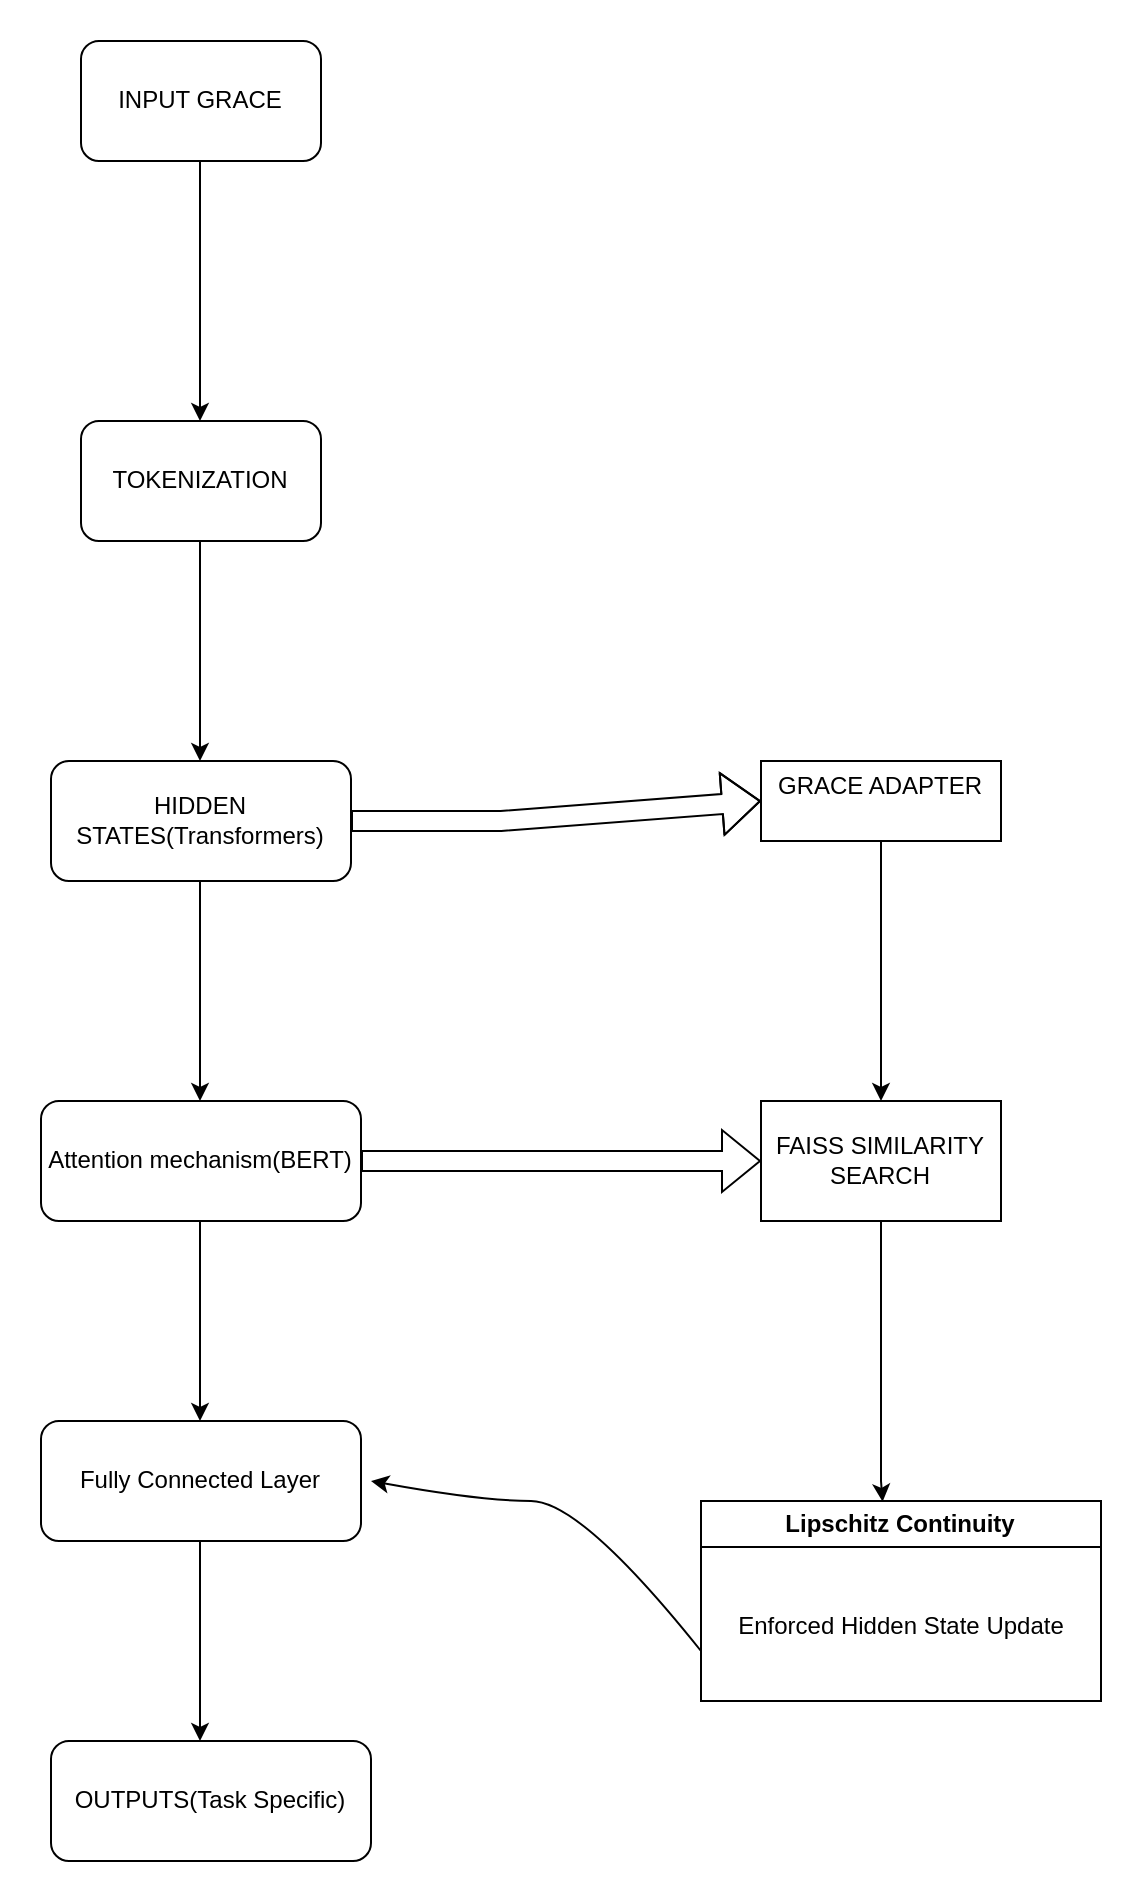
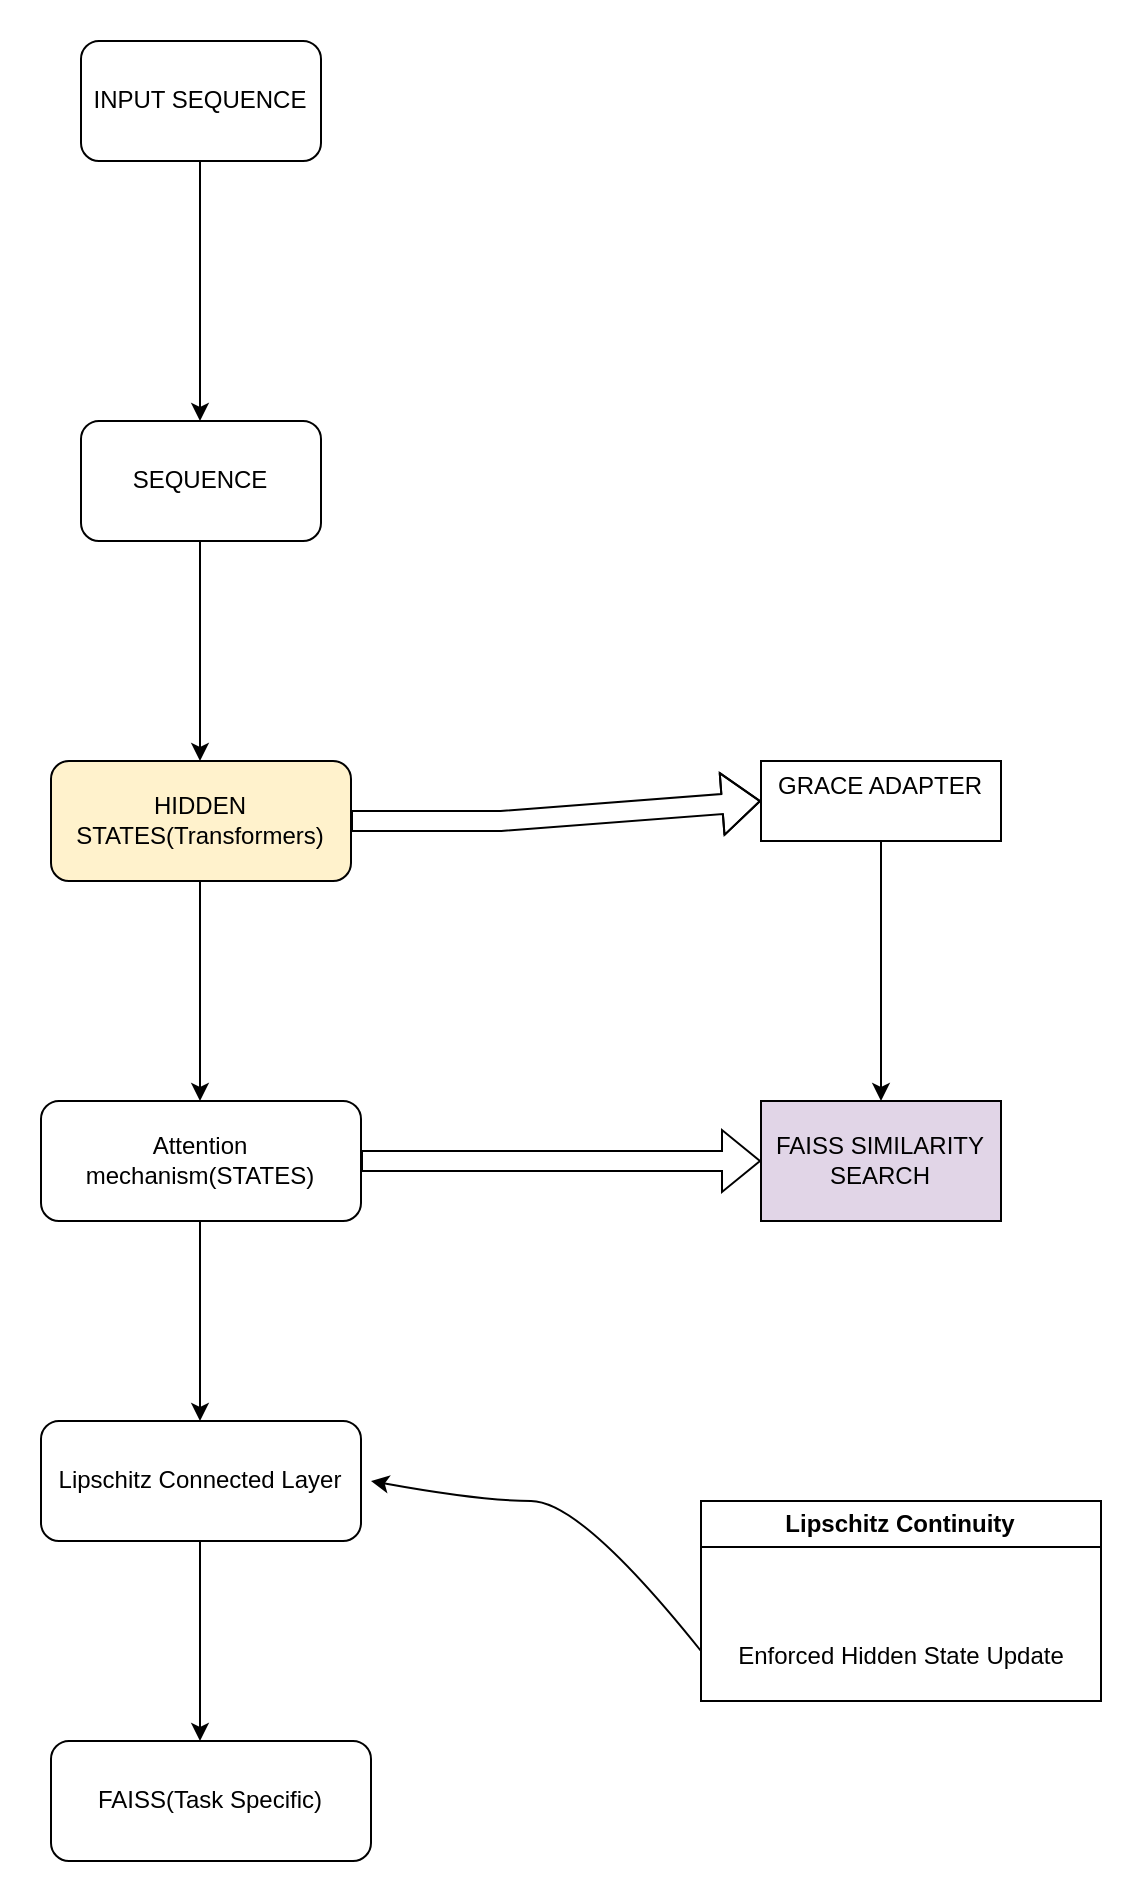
node "INPUT GRACE": label "INPUT GRACE" -> "INPUT SEQUENCE"
node "TOKENIZATION": label "TOKENIZATION" -> "SEQUENCE"
node "HIDDEN STATES(Transformers)": fillcolor #ffffff -> #fff2cc
node "Attention mechanism(BERT)": label "Attention mechanism(BERT)" -> "Attention mechanism(STATES)"
node "FAISS SIMILARITY SEARCH": fillcolor #ffffff -> #e1d5e7
edge "FAISS SIMILARITY SEARCH" -> "Lipschitz Continuity": removed
node "Fully Connected Layer": label "Fully Connected Layer" -> "Lipschitz Connected Layer"
node "Enforced Hidden State Update": moved (901, 1627) -> (901, 1657)
node "OUTPUTS(Task Specific)": label "OUTPUTS(Task Specific)" -> "FAISS(Task Specific)"
